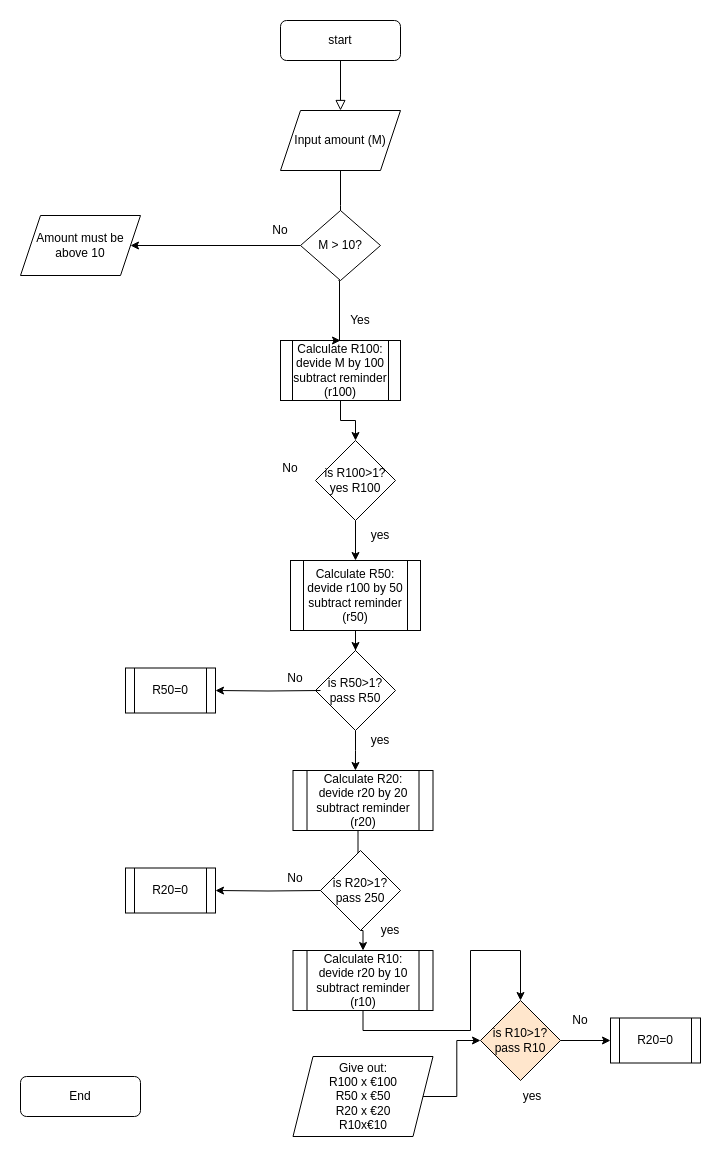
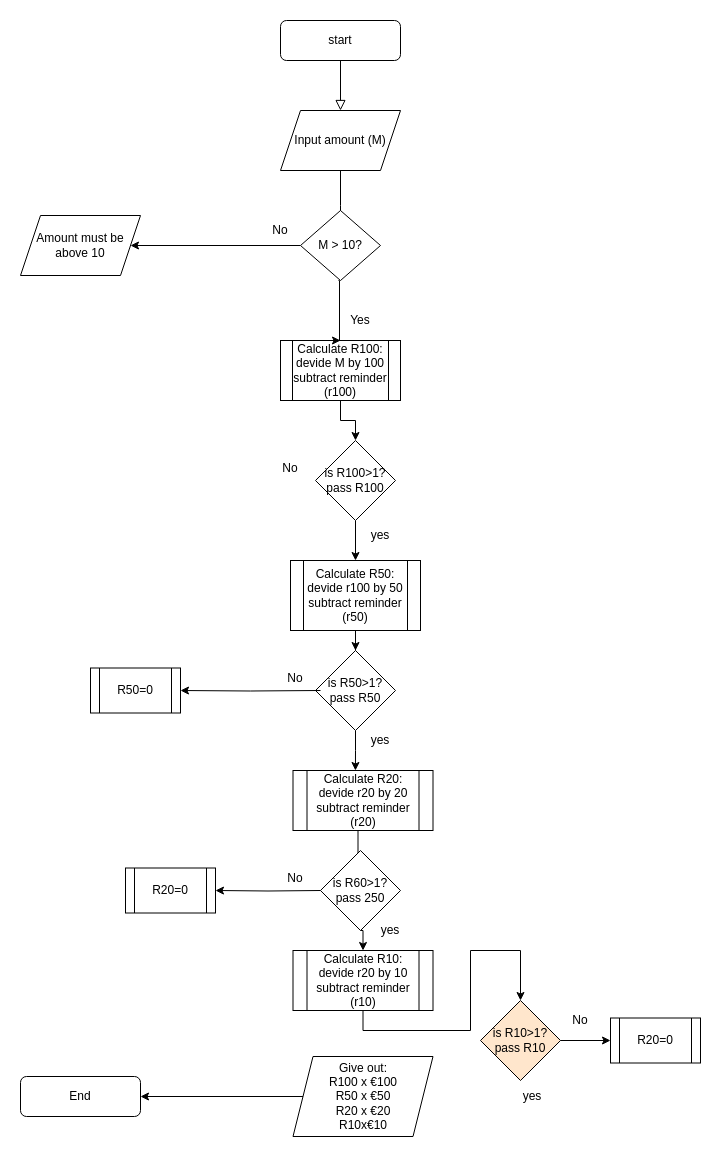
node "is R100>1? yes R100": label "is R100>1? yes R100" -> "is R100>1? pass R100"
node "R50=0": moved (171, 691) -> (136, 691)
node "is R20>1? pass 250": label "is R20>1? pass 250" -> "is R60>1? pass 250"
edge "Give out: R100 x €100 R50 x €50 R20 x €20 R10x€10" -> "is R10>1? pass R10": now "Give out: R100 x €100 R50 x €50 R20 x €20 R10x€10" -> "End"
